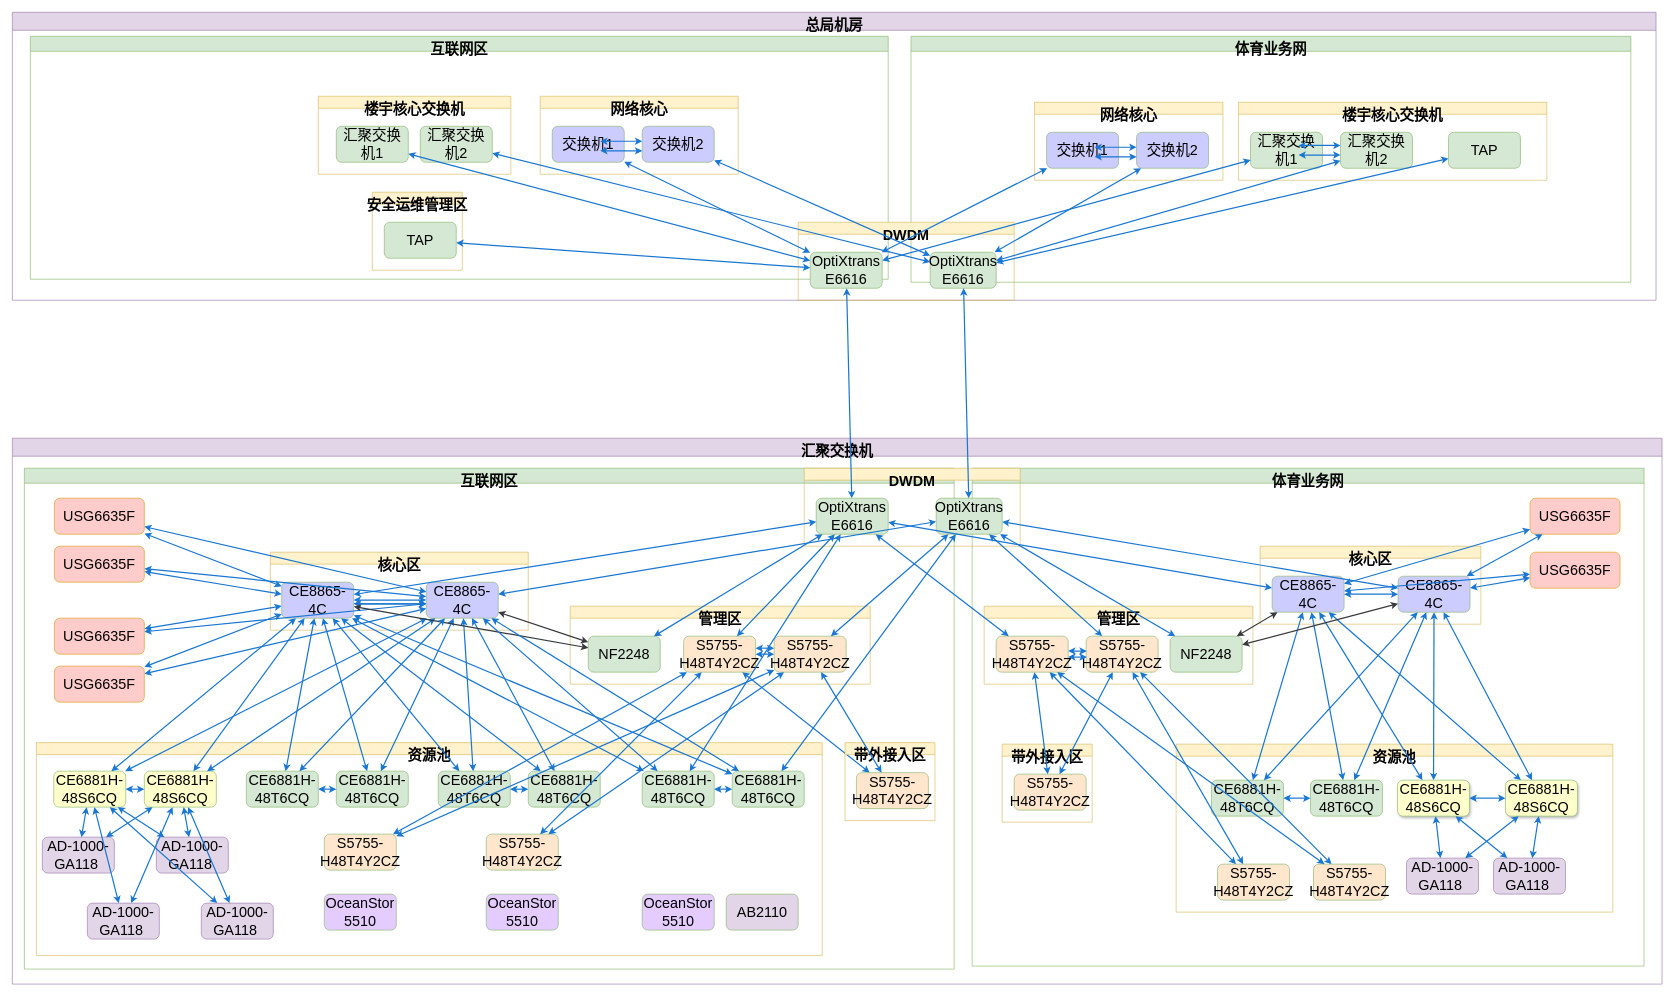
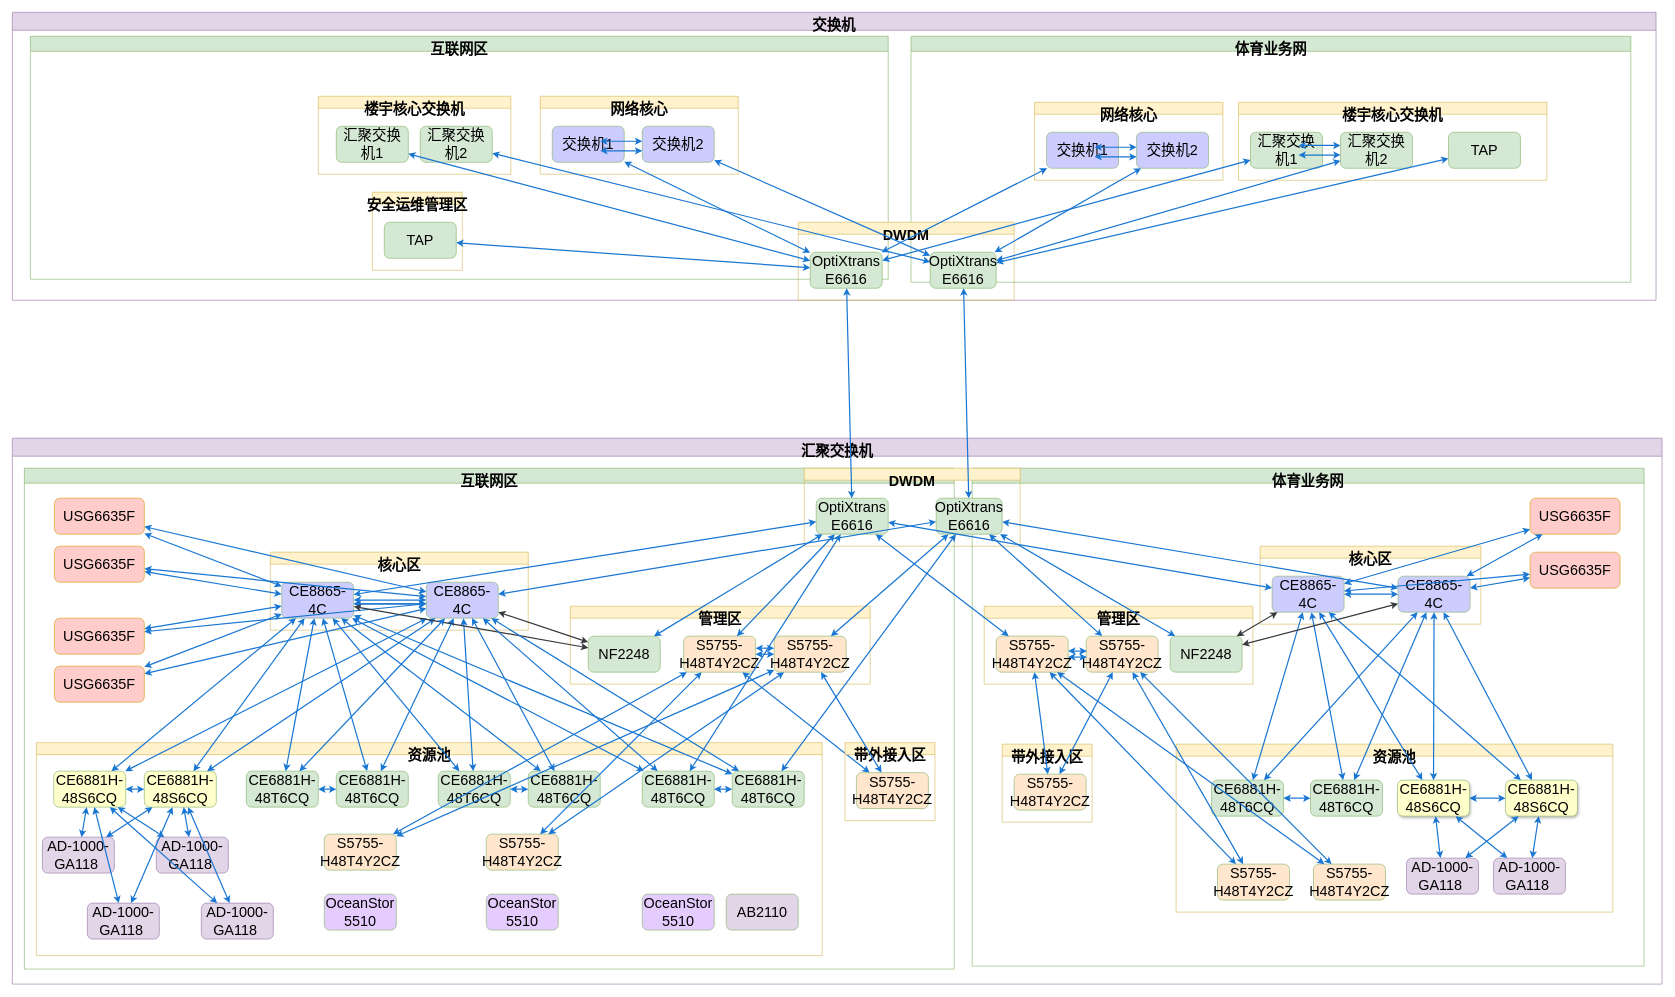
node "总局机房": label "总局机房" -> "交换机"
